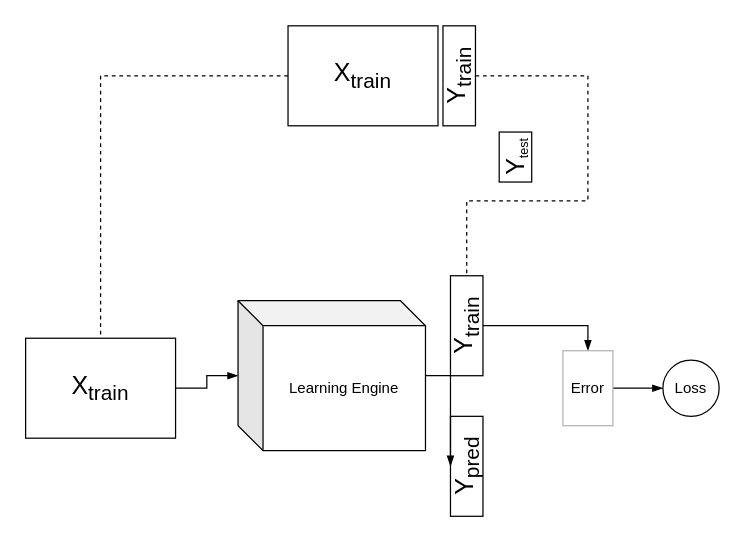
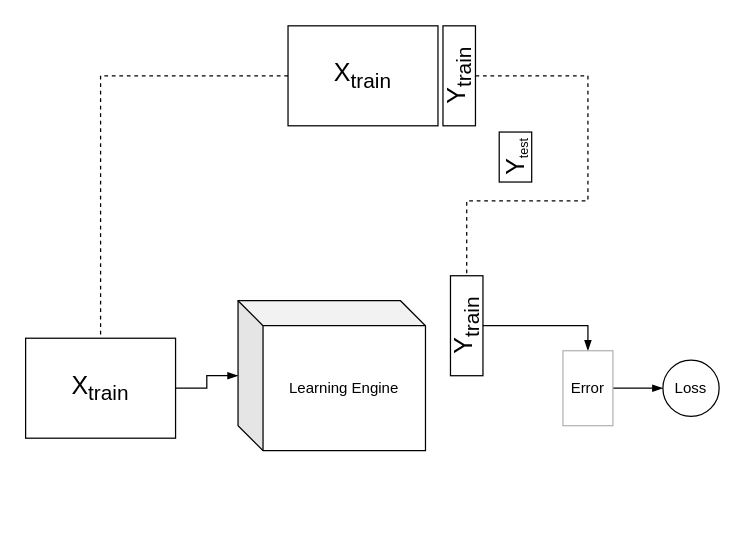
edge "Learning Engine" -> "Ypred": removed
node "Ypred": removed
